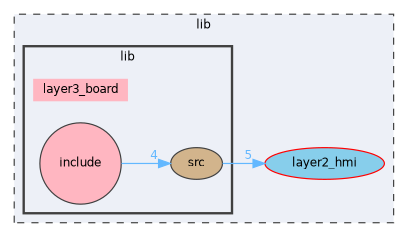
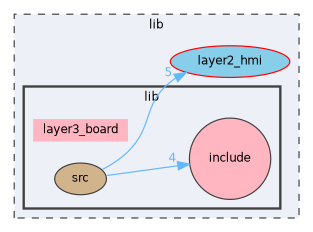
edge "include" -> "src": reversed
